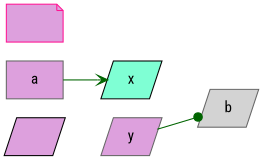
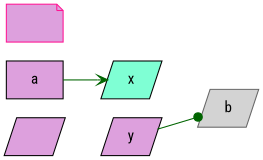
node "a": color gray40 -> black
node "y": color gray40 -> black
